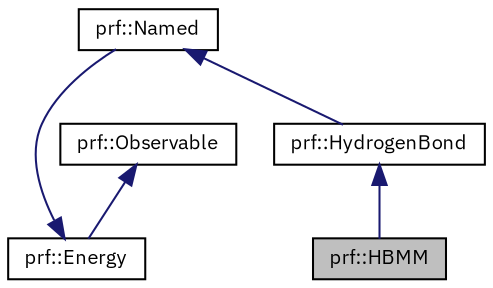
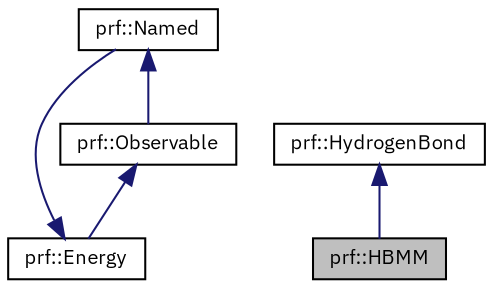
edge "prf::HydrogenBond" -> "prf::Named": now "prf::Observable" -> "prf::Named"
